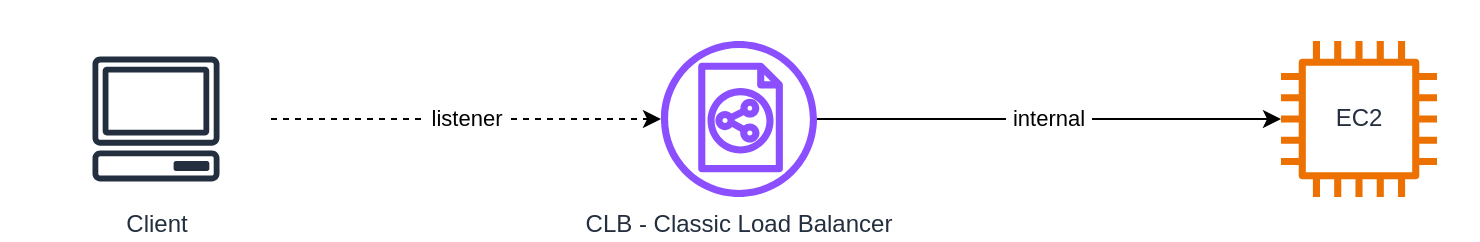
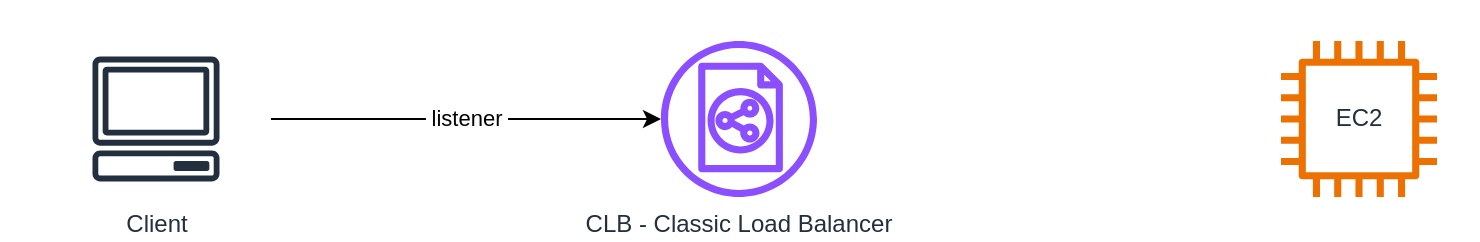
edge "Client" -> "CLB - Classic Load Balancer": style dashed -> solid
edge "CLB - Classic Load Balancer" -> "EC2": removed, label "internal"
